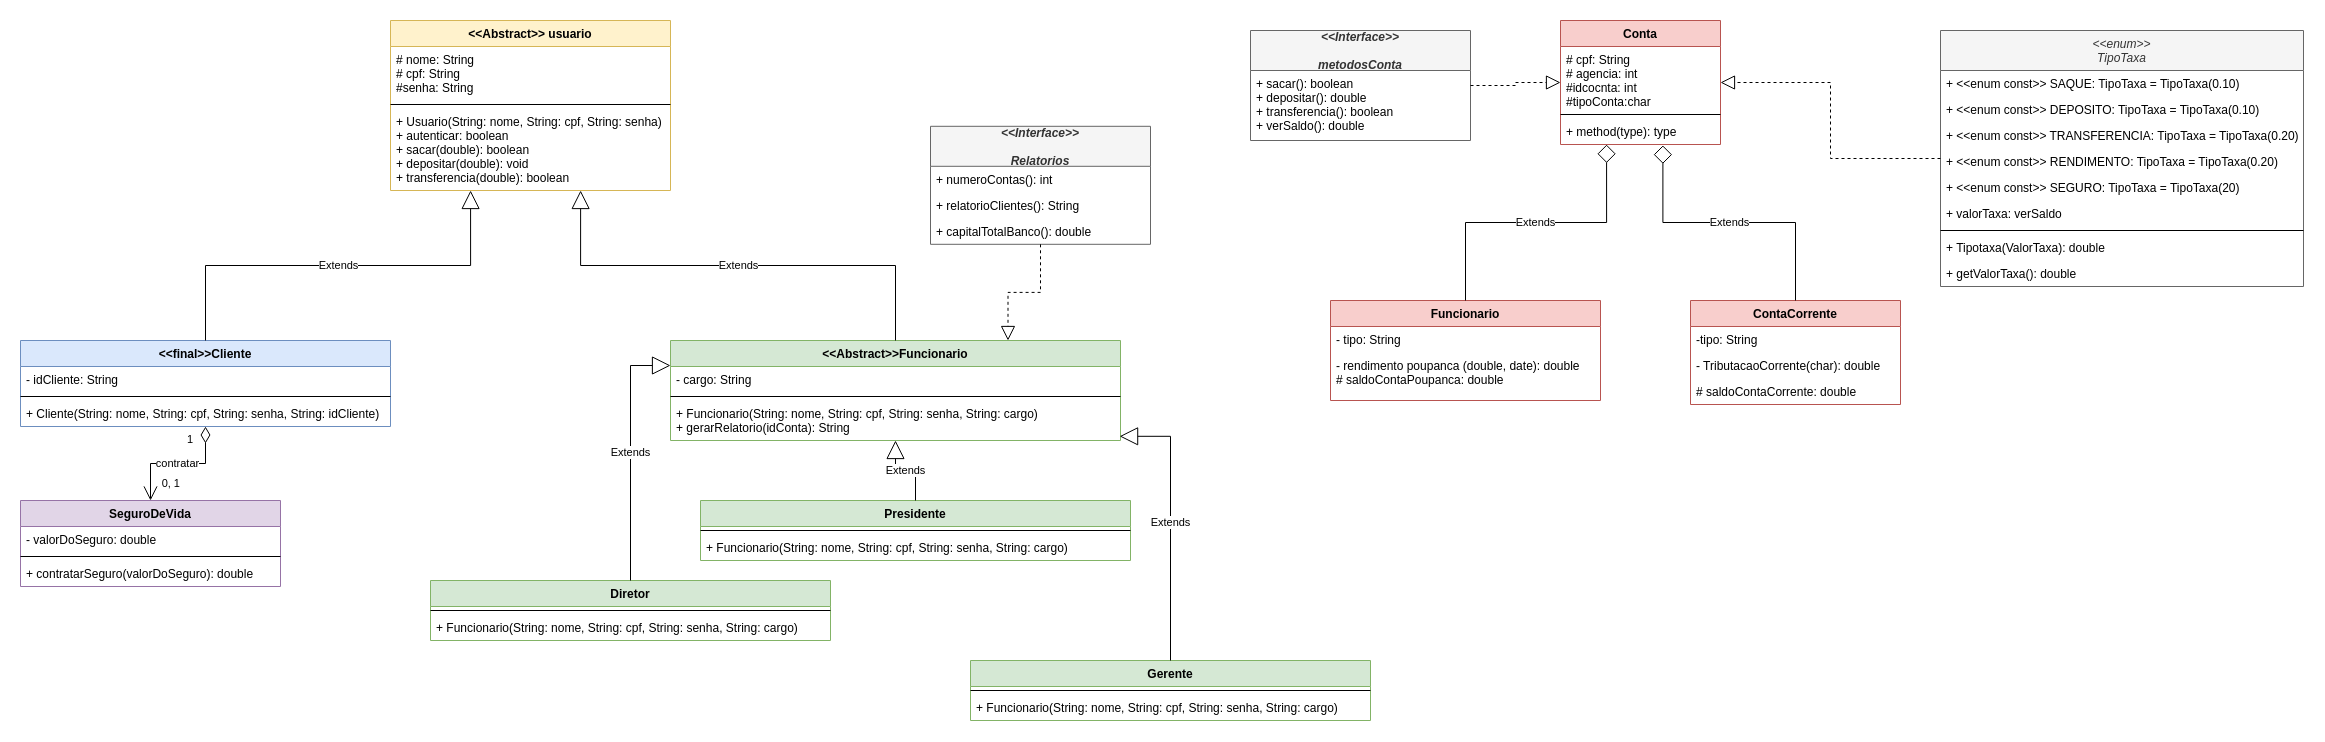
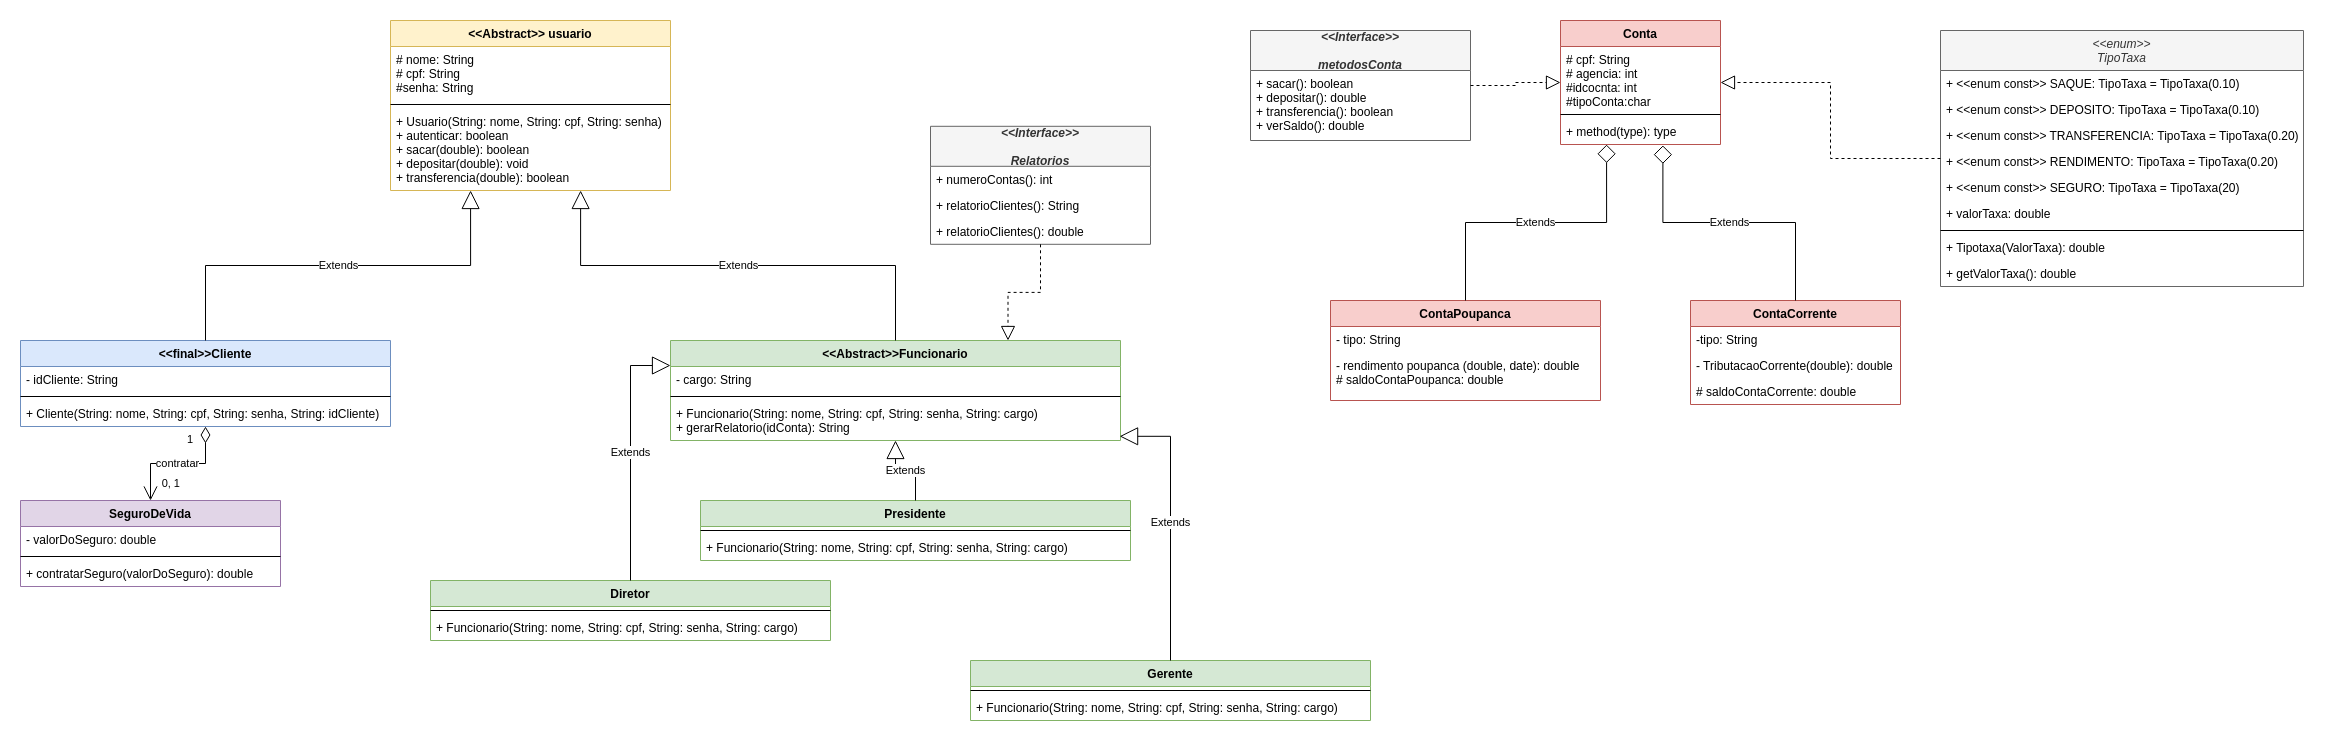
node "+ valorTaxa: verSaldo": label "+ valorTaxa: verSaldo" -> "+ valorTaxa: double"
node "+ capitalTotalBanco(): double": label "+ capitalTotalBanco(): double" -> "+ relatorioClientes(): double"
node "Funcionario": label "Funcionario" -> "ContaPoupanca"
node "- TributacaoCorrente(char): double": label "- TributacaoCorrente(char): double" -> "- TributacaoCorrente(double): double"
